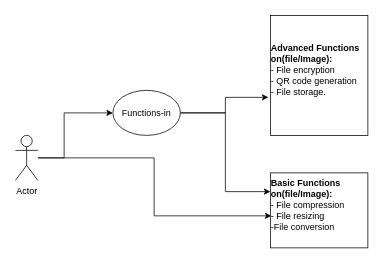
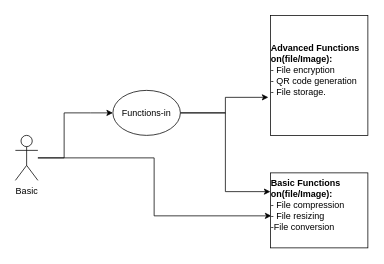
node "Actor": label "Actor" -> "Basic"
